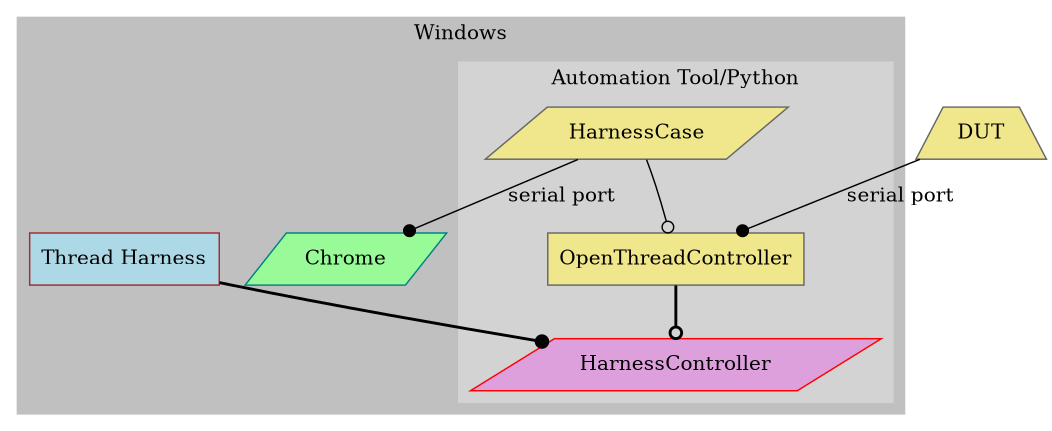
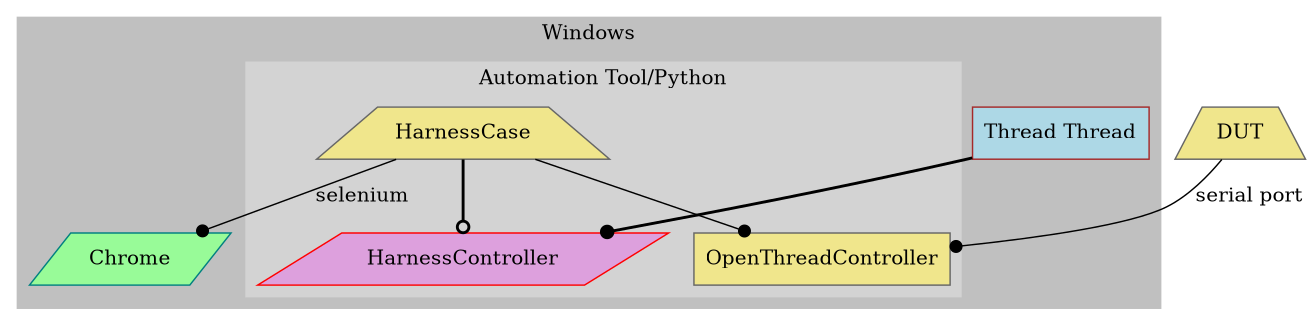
node "HarnessCase": shape parallelogram -> trapezium
edge "HarnessCase" -> "OpenThreadController": arrowhead odot -> dot
edge "HarnessCase" -> "Chrome": label "serial port" -> "selenium"
node "Thread Harness": label "Thread Harness" -> "Thread Thread"
edge "OpenThreadController" -> "HarnessController": now "HarnessCase" -> "HarnessController"
